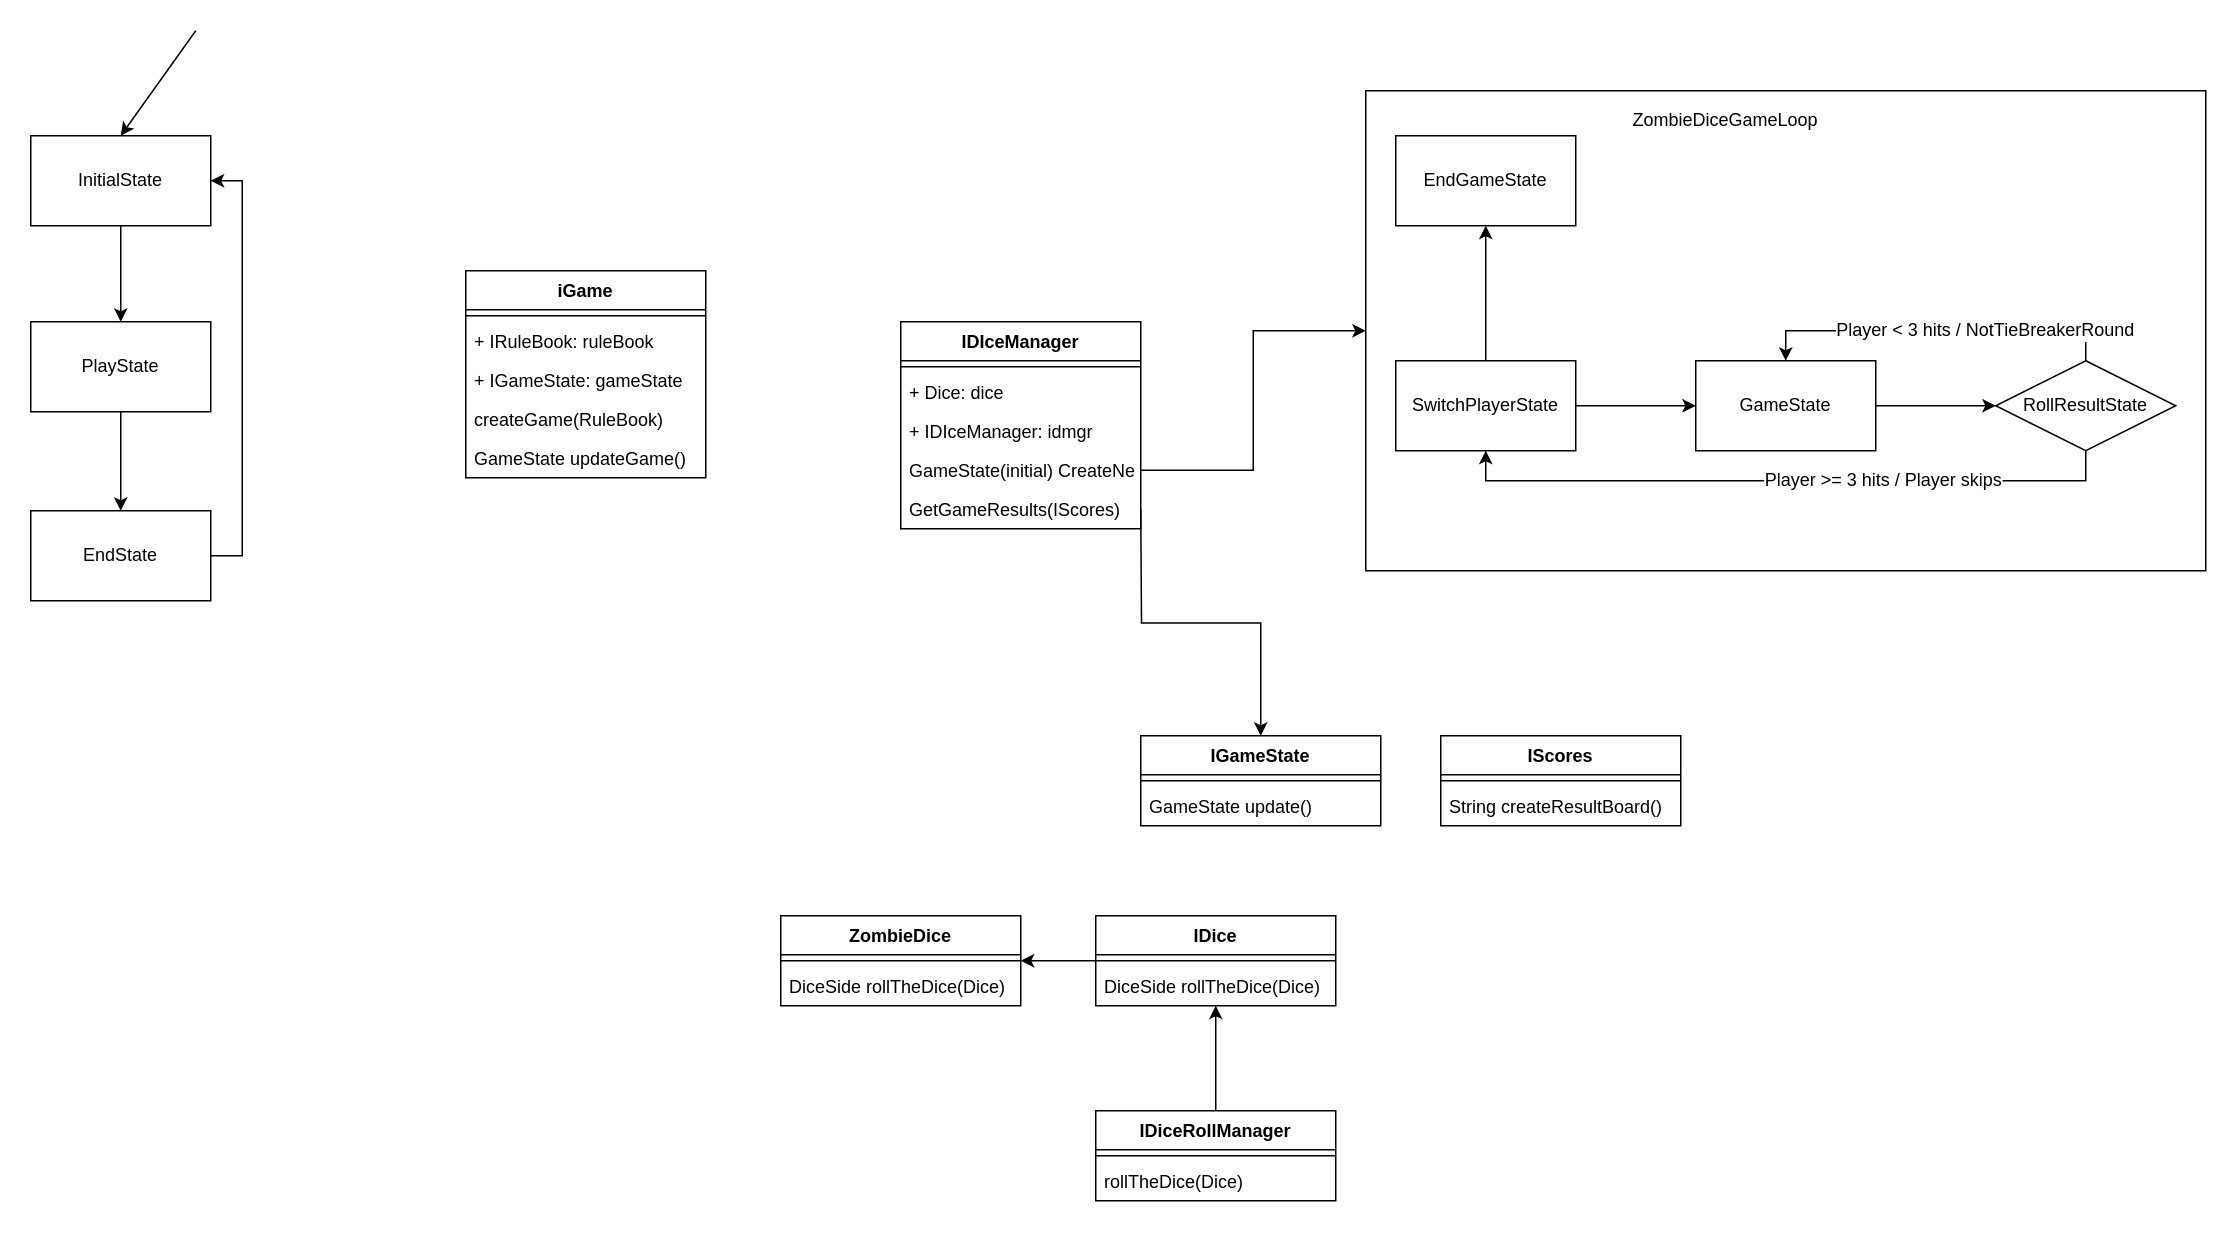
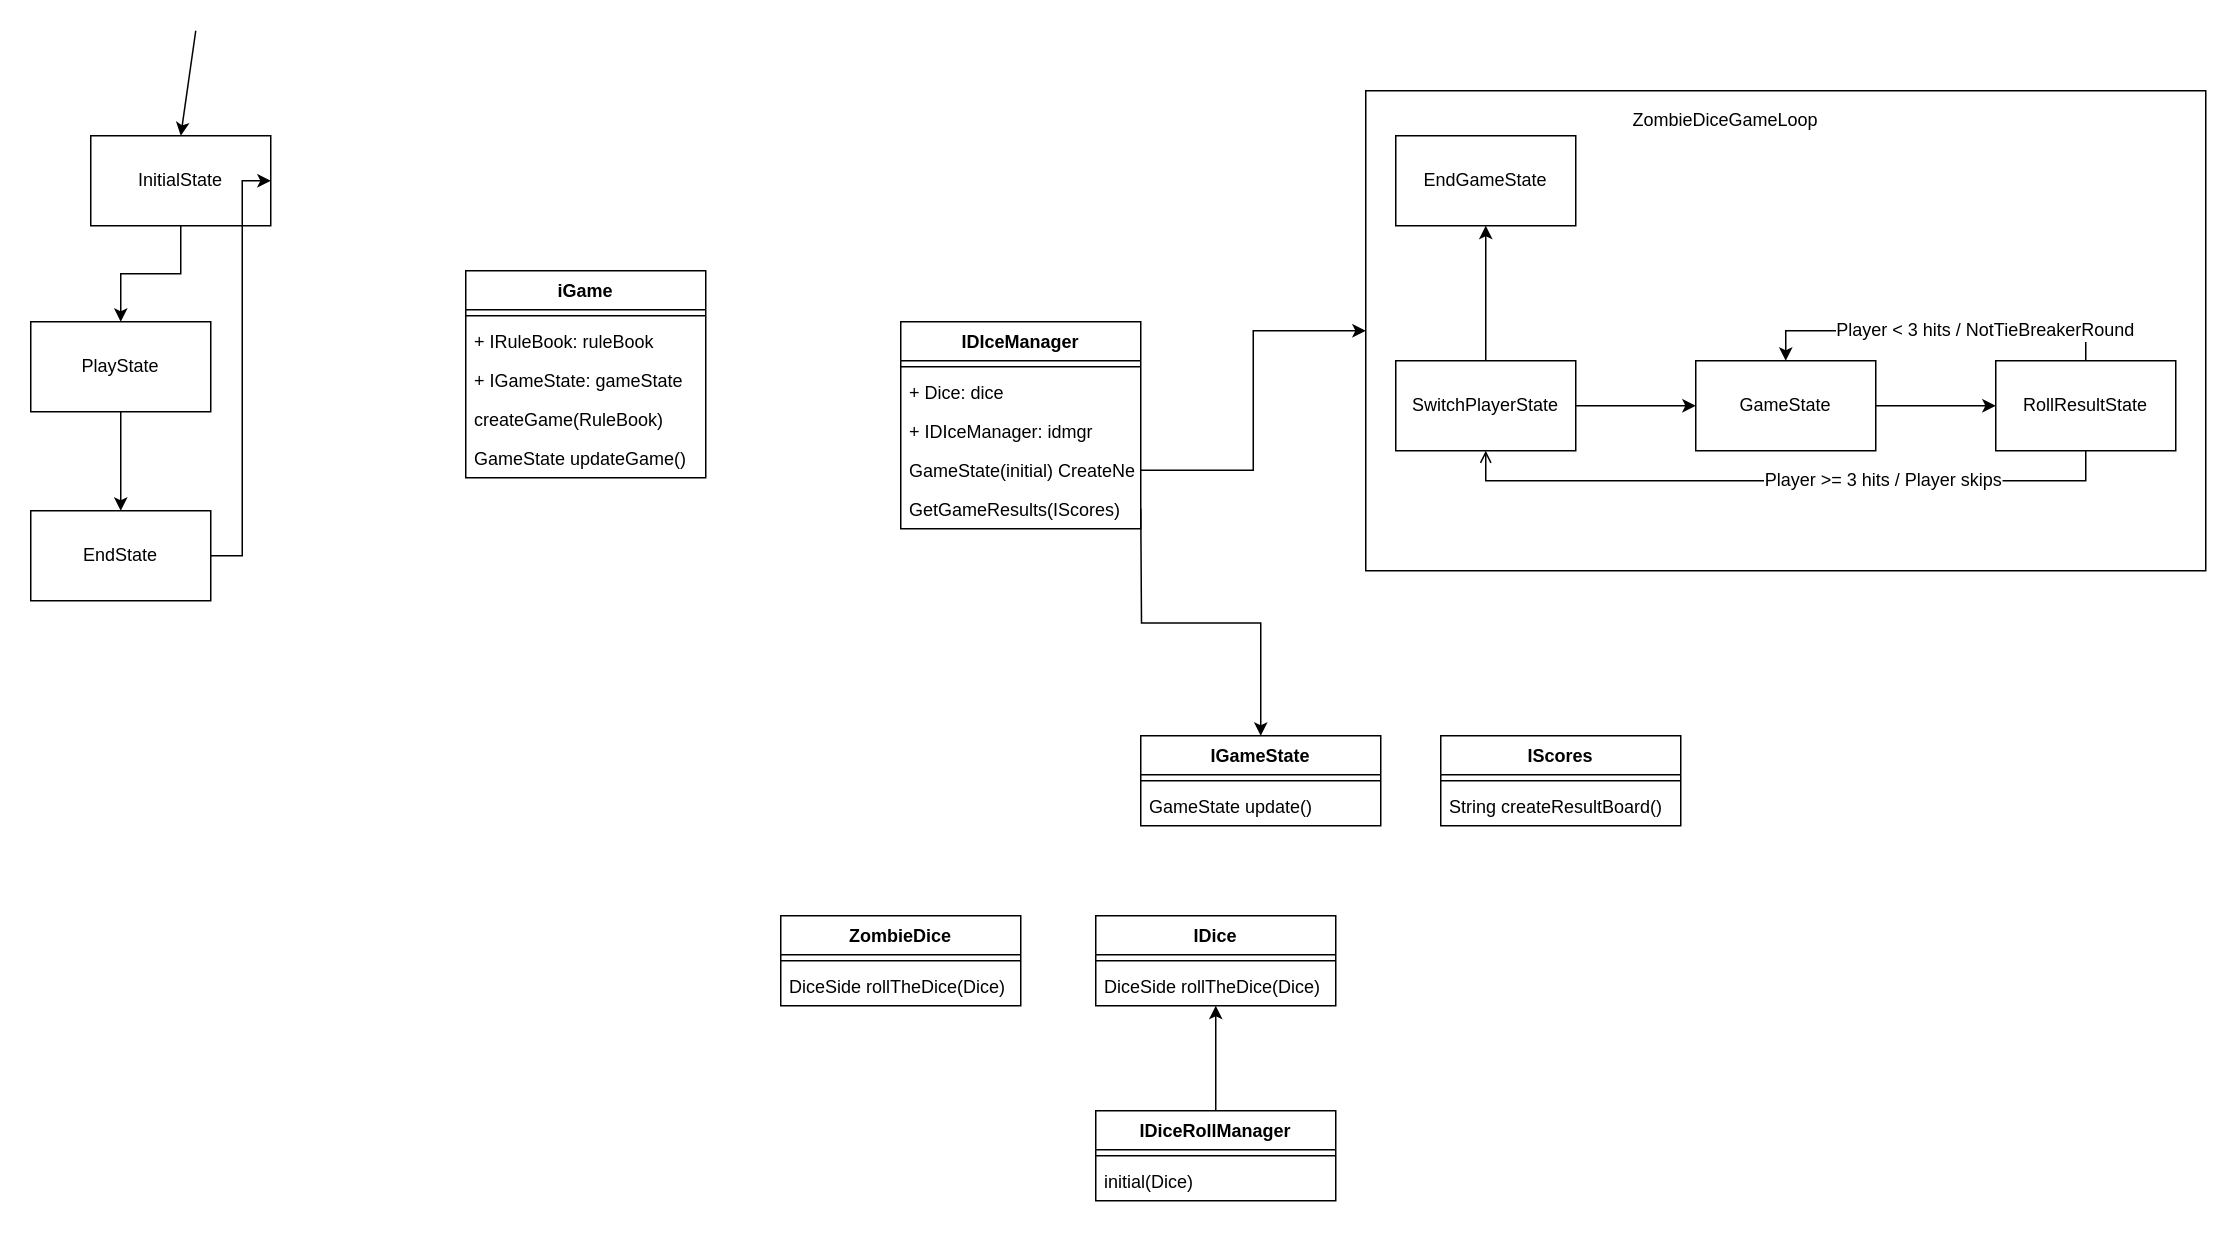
node "InitialState": moved (121, 181) -> (181, 181)
node "RollResultState": shape diamond -> rectangle
edge "RollResultState" -> "SwitchPlayerState": arrowhead classic -> open
edge "IDice" -> "ZombieDice": removed
node "rollTheDice(Dice)": label "rollTheDice(Dice)" -> "initial(Dice)"
